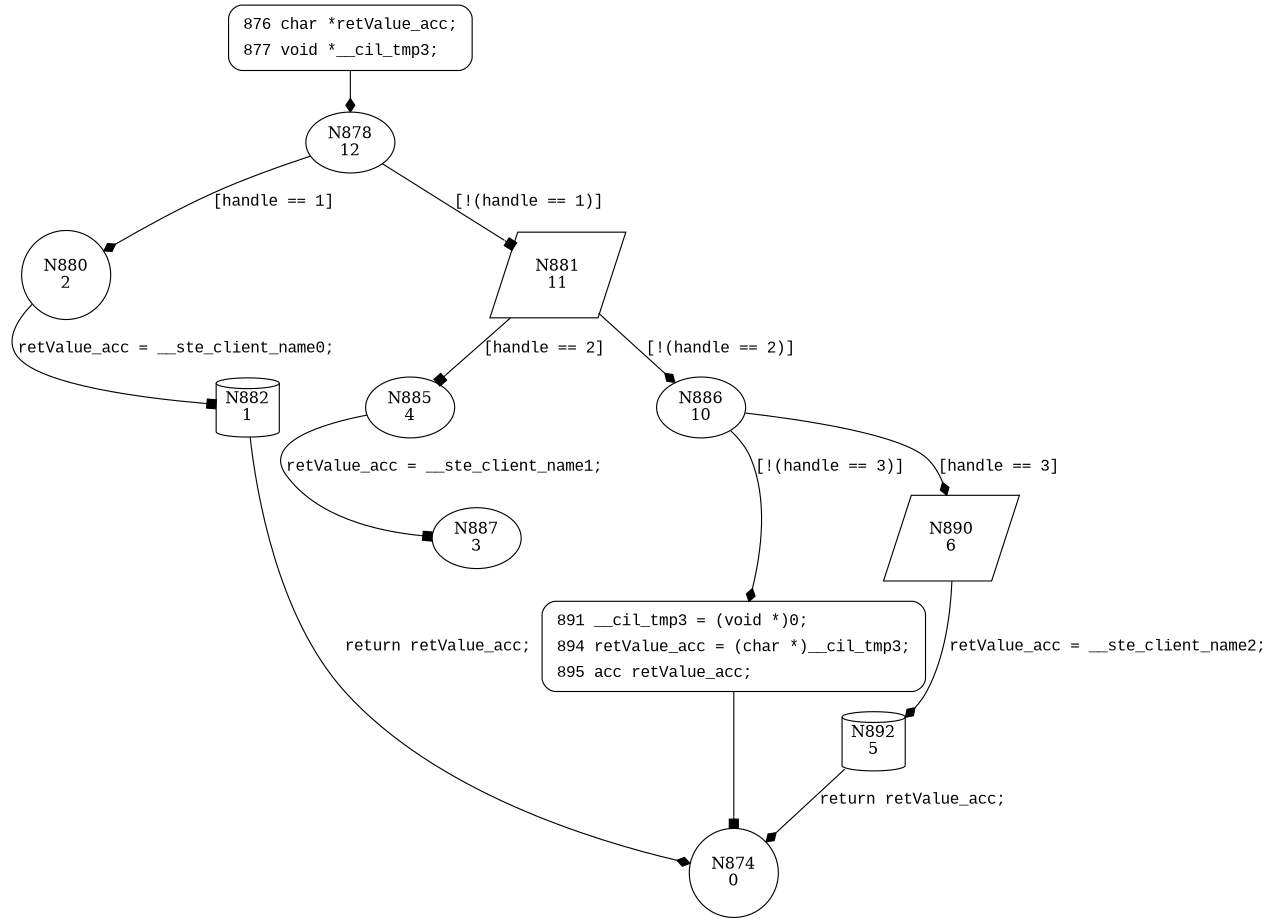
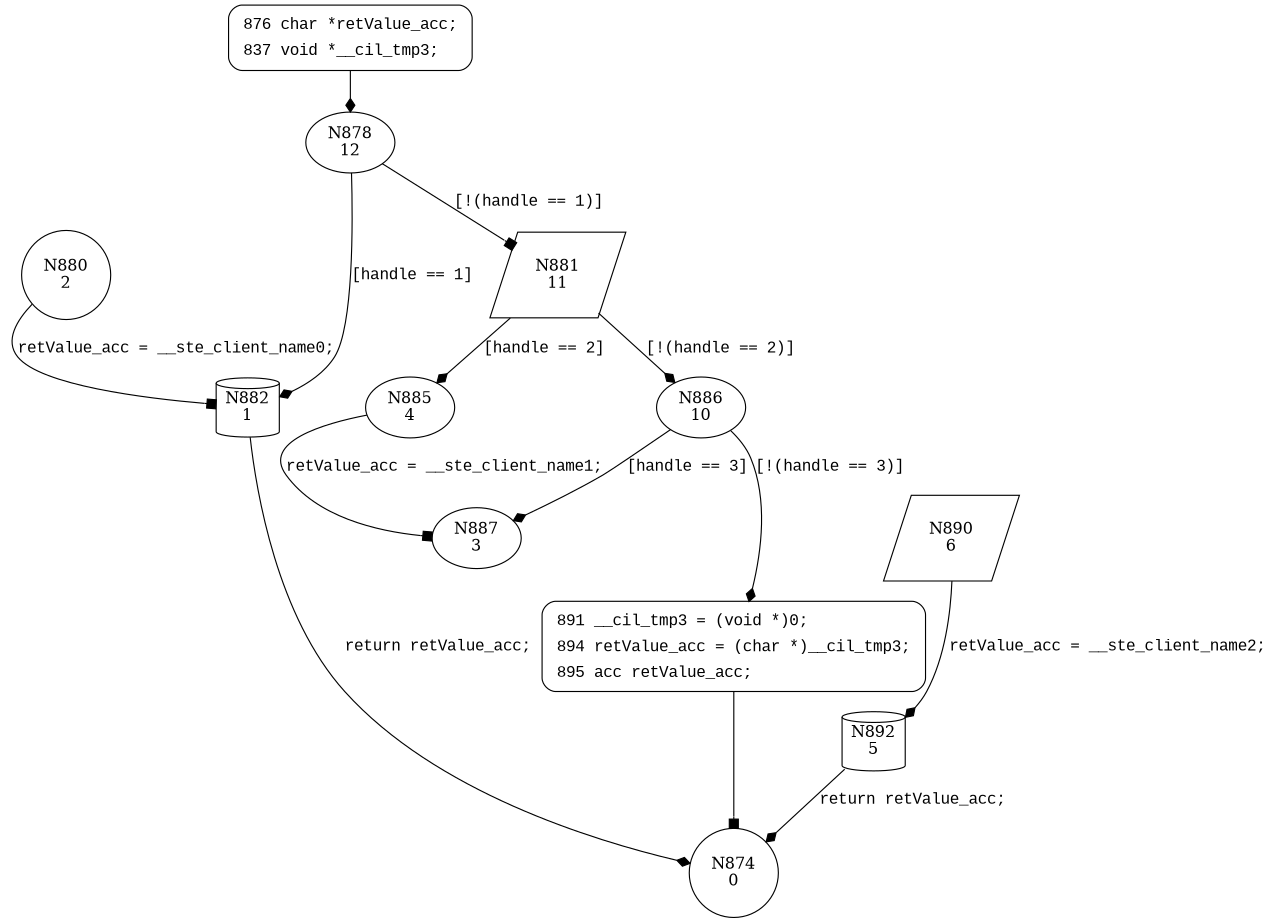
node "876": text "877" -> "837"
edge "N878 12" -> "N880 2": now "N878 12" -> "N882 1"
edge "N881 11" -> "N885 4": arrowhead box -> diamond
edge "N886 10" -> "N890 6": now "N886 10" -> "N887 3"
